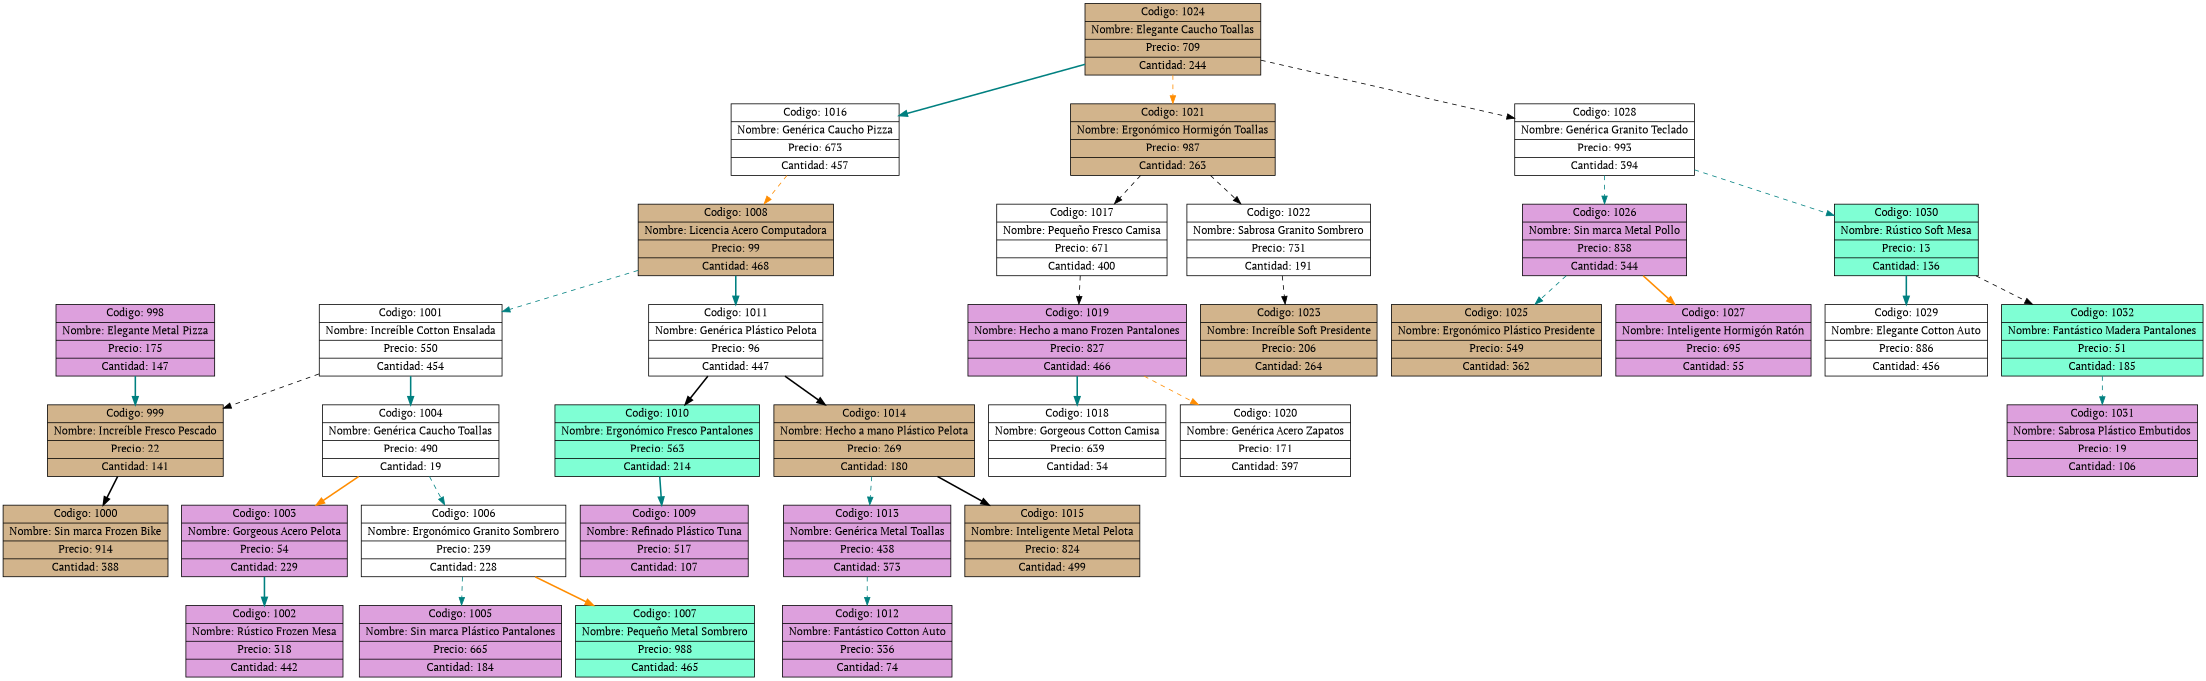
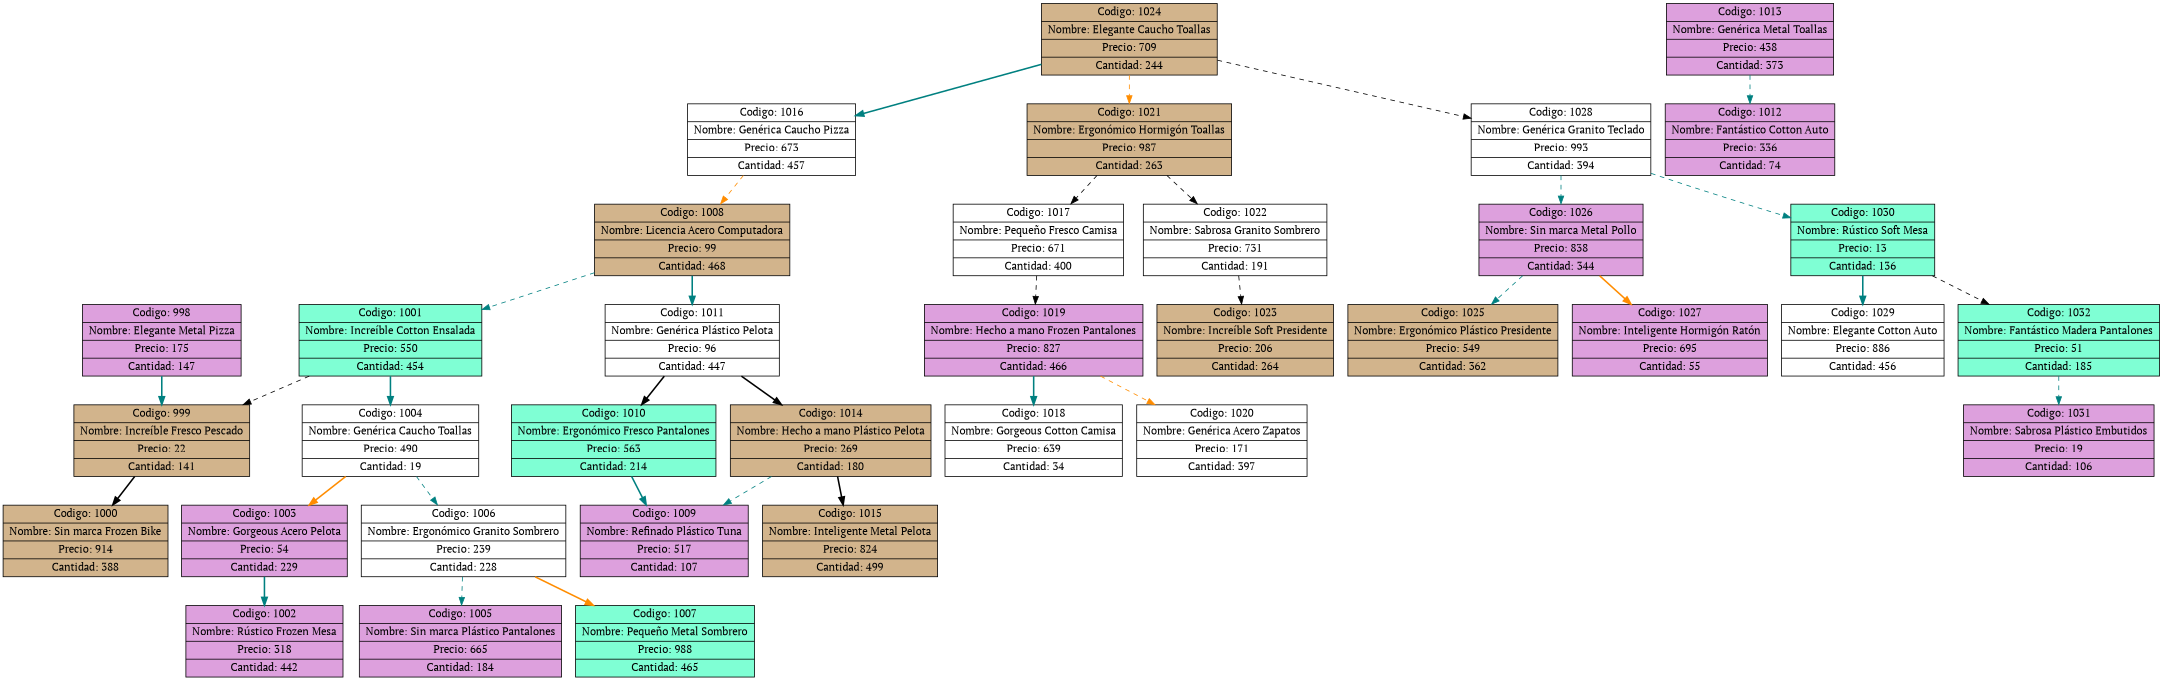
node "Codigo: 1001": fillcolor white -> aquamarine
edge "Codigo: 1014" -> "Codigo: 1013": now "Codigo: 1014" -> "Codigo: 1009"
